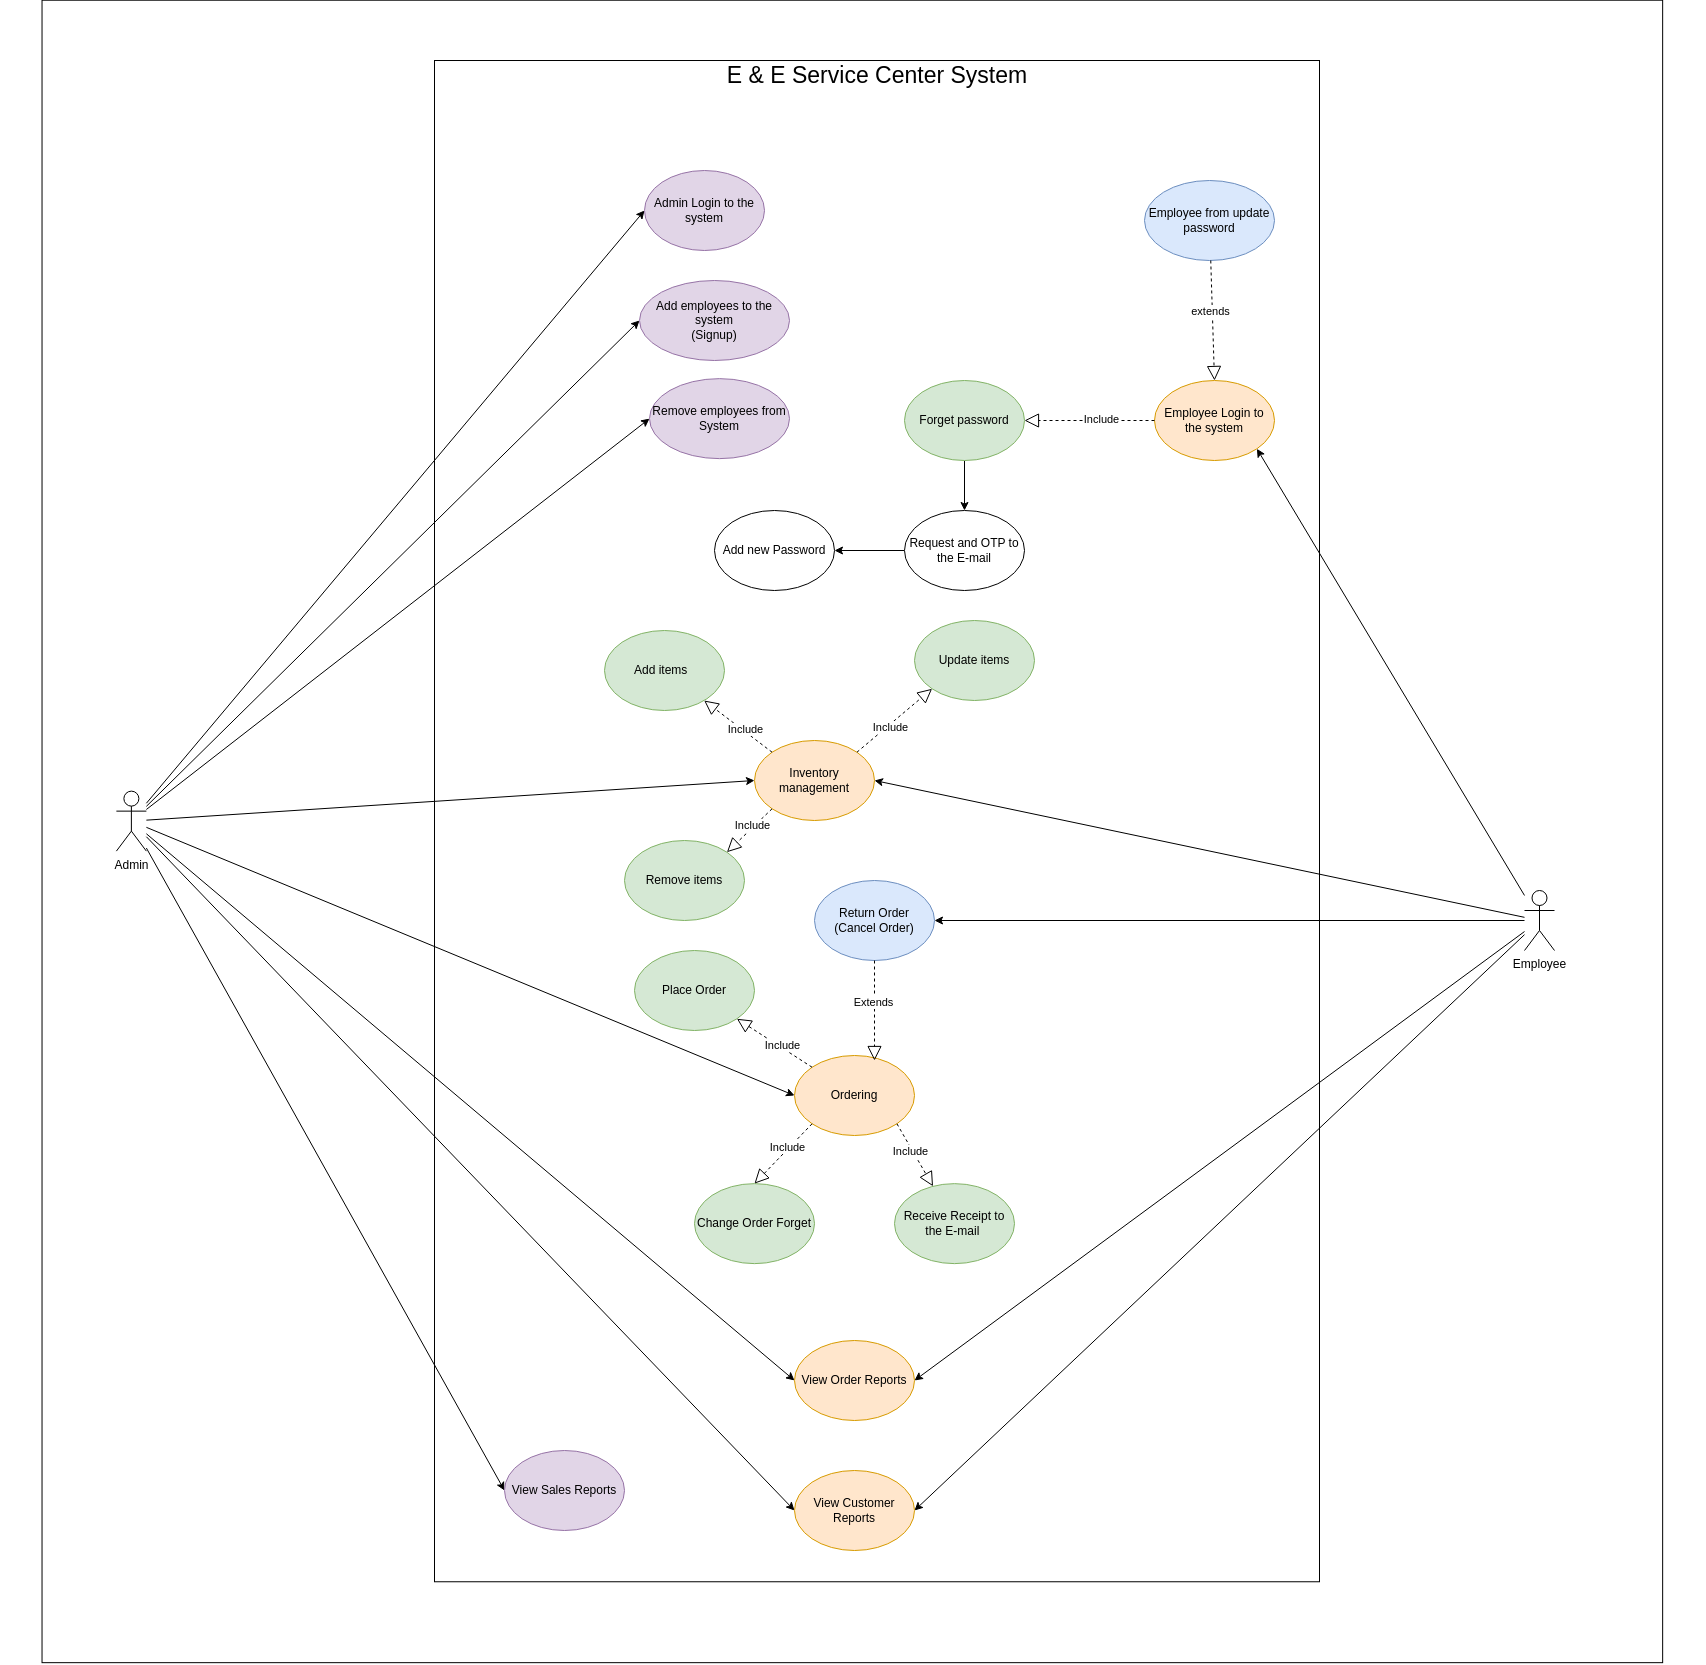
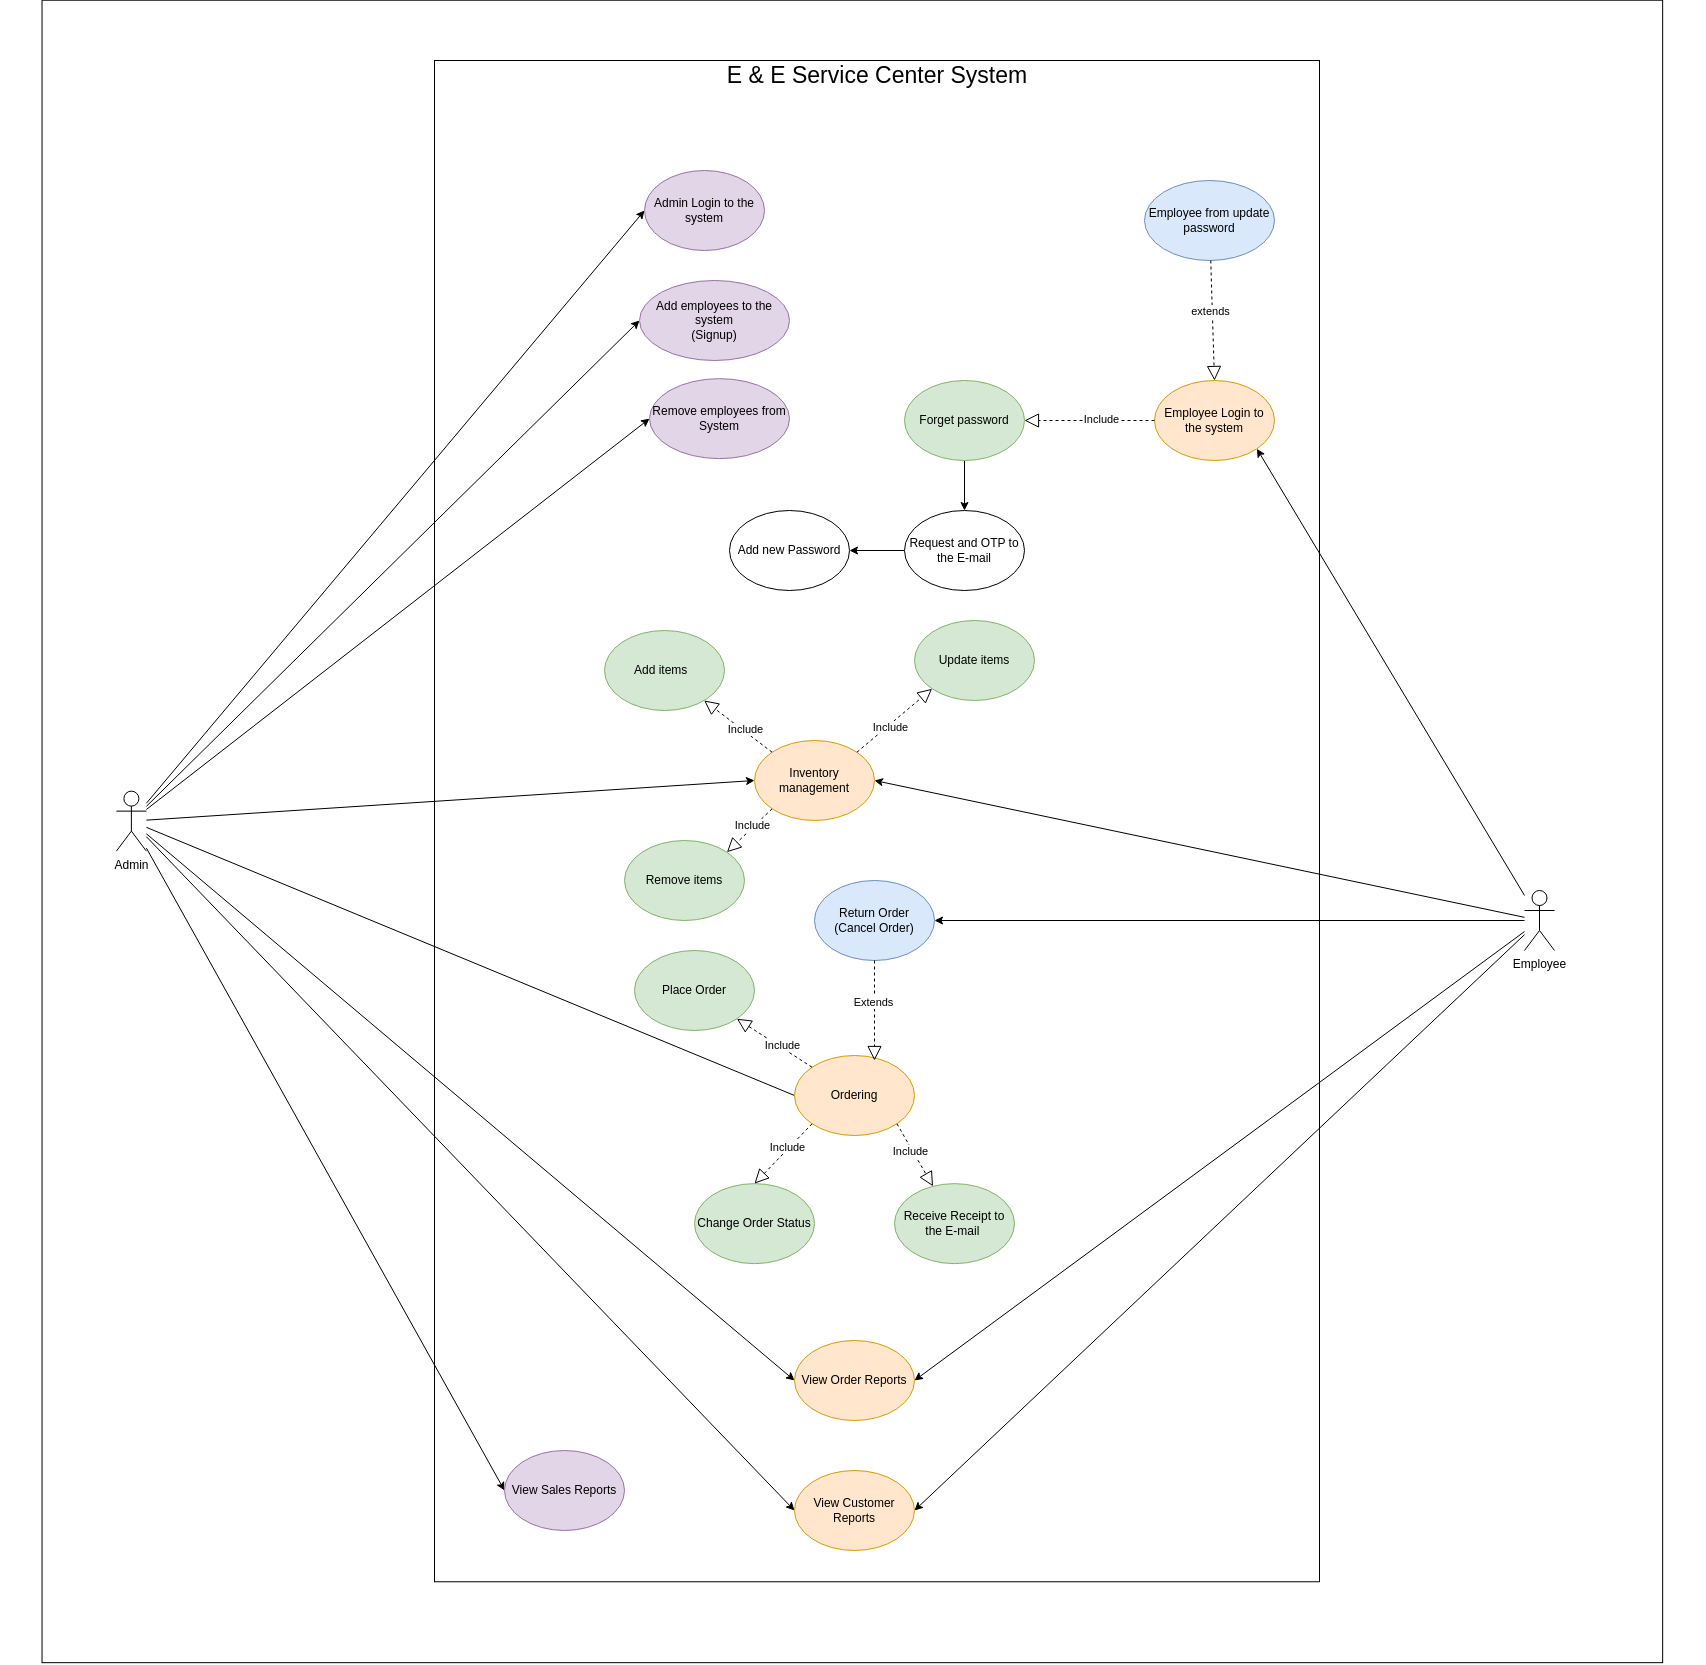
node "Add new Password": moved (775, 551) -> (790, 551)
edge "Admin" -> "Ordering": arrowhead classic -> none
node "Change Order Forget": label "Change Order Forget" -> "Change Order Status"
